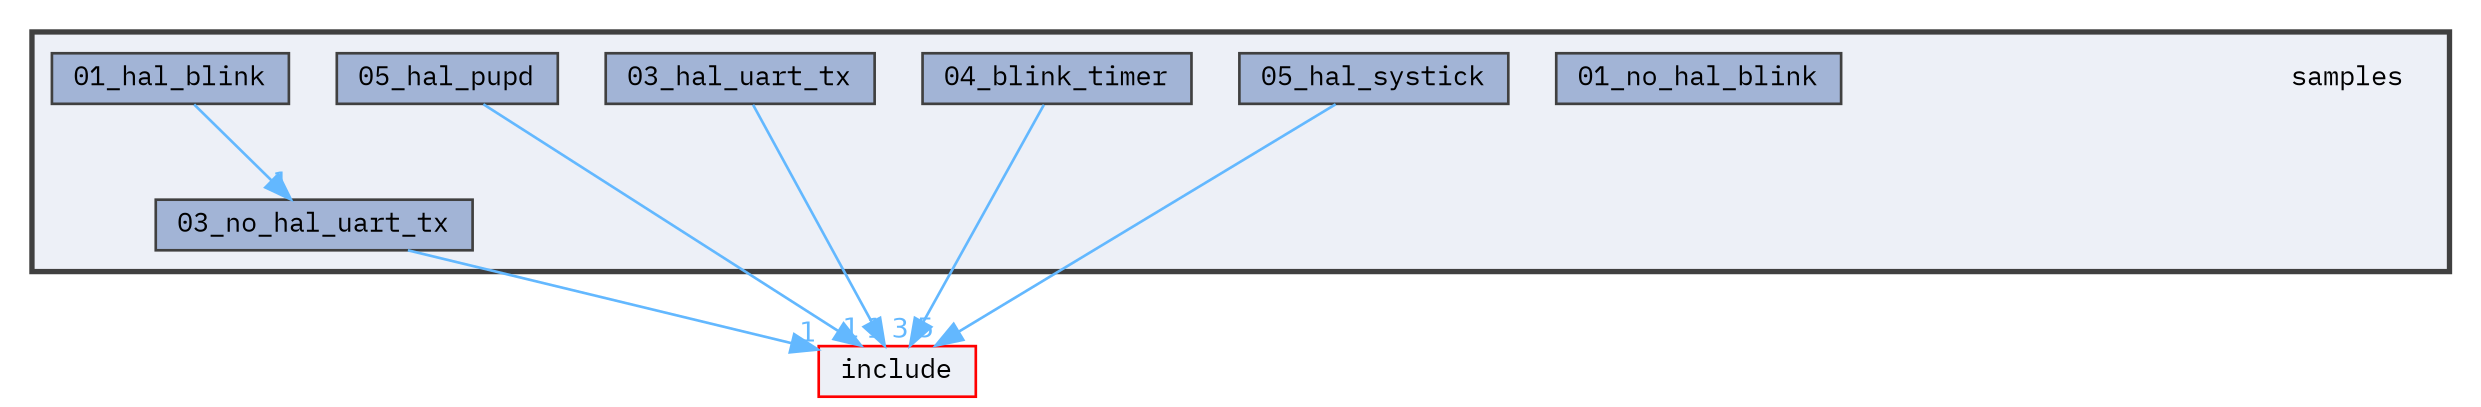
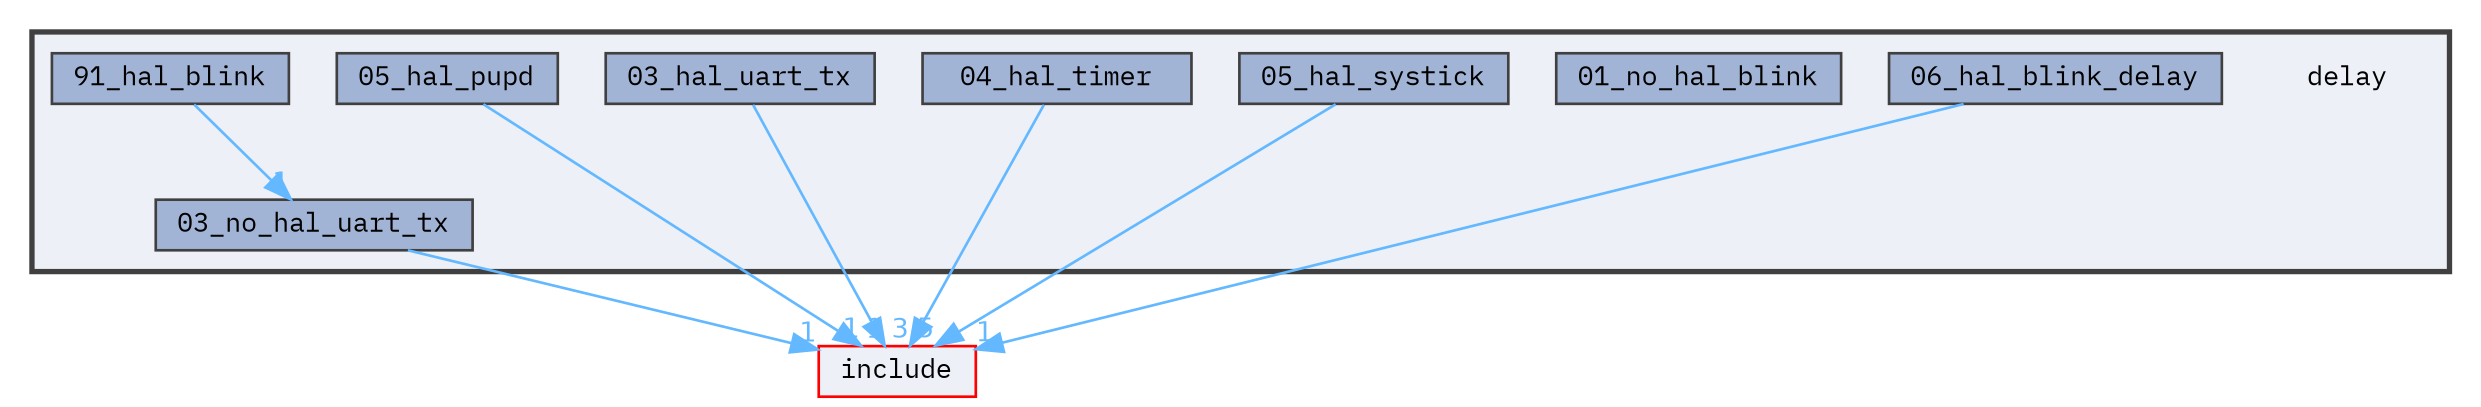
node "01_hal_blink": label "01_hal_blink" -> "91_hal_blink"
node "04_blink_timer": label "04_blink_timer" -> "04_hal_timer"
node "06_hal_blink_delay": added
node "samples": label "samples" -> "delay"
